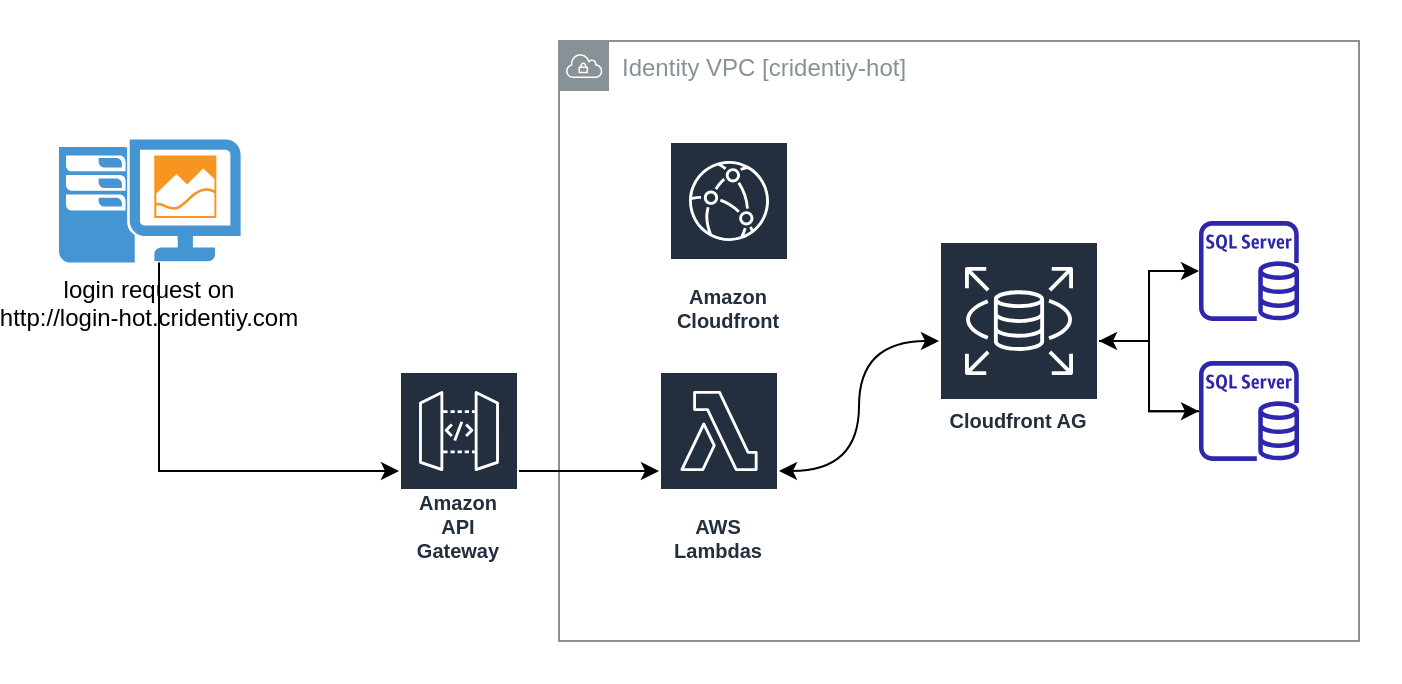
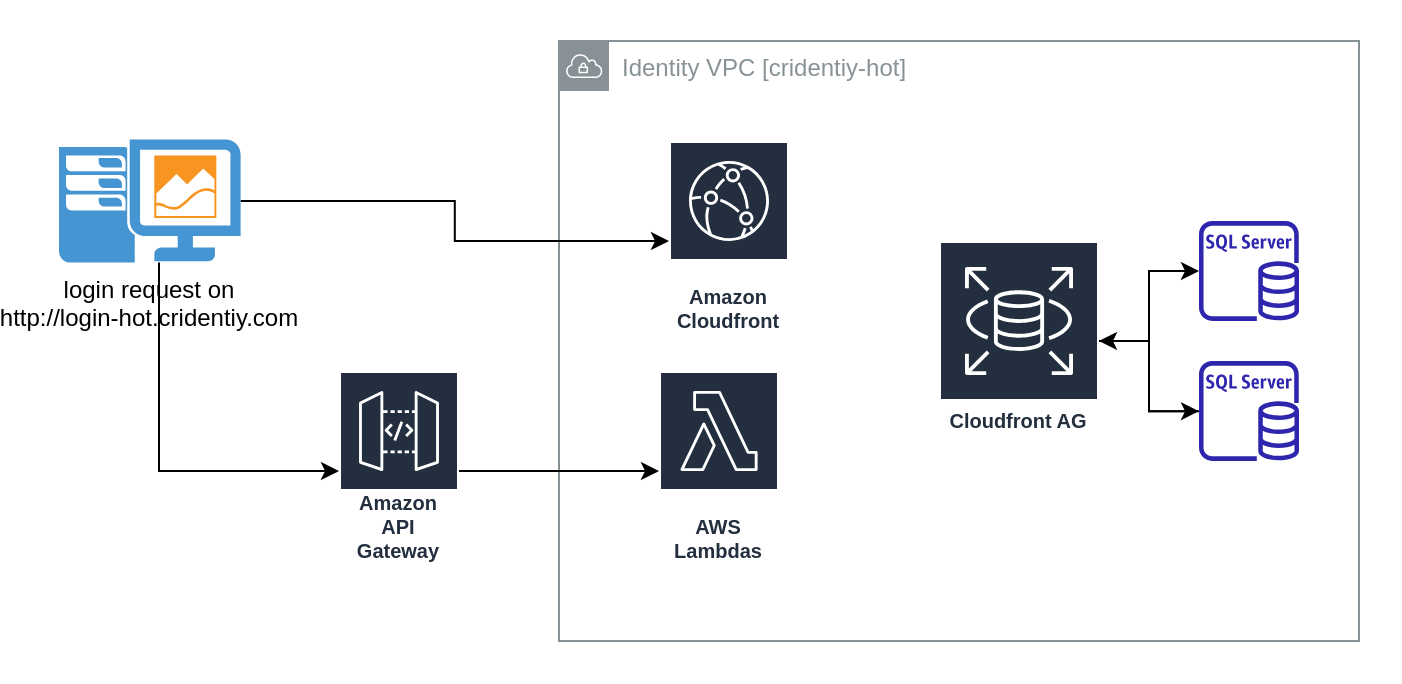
edge "login request on http://login-hot.cridentiy.com" -> "Amazon Cloudfront": added
edge "Cloudfront AG" -- "AWS Lambdas": removed
node "Amazon API Gateway": moved (459, 471) -> (399, 471)
